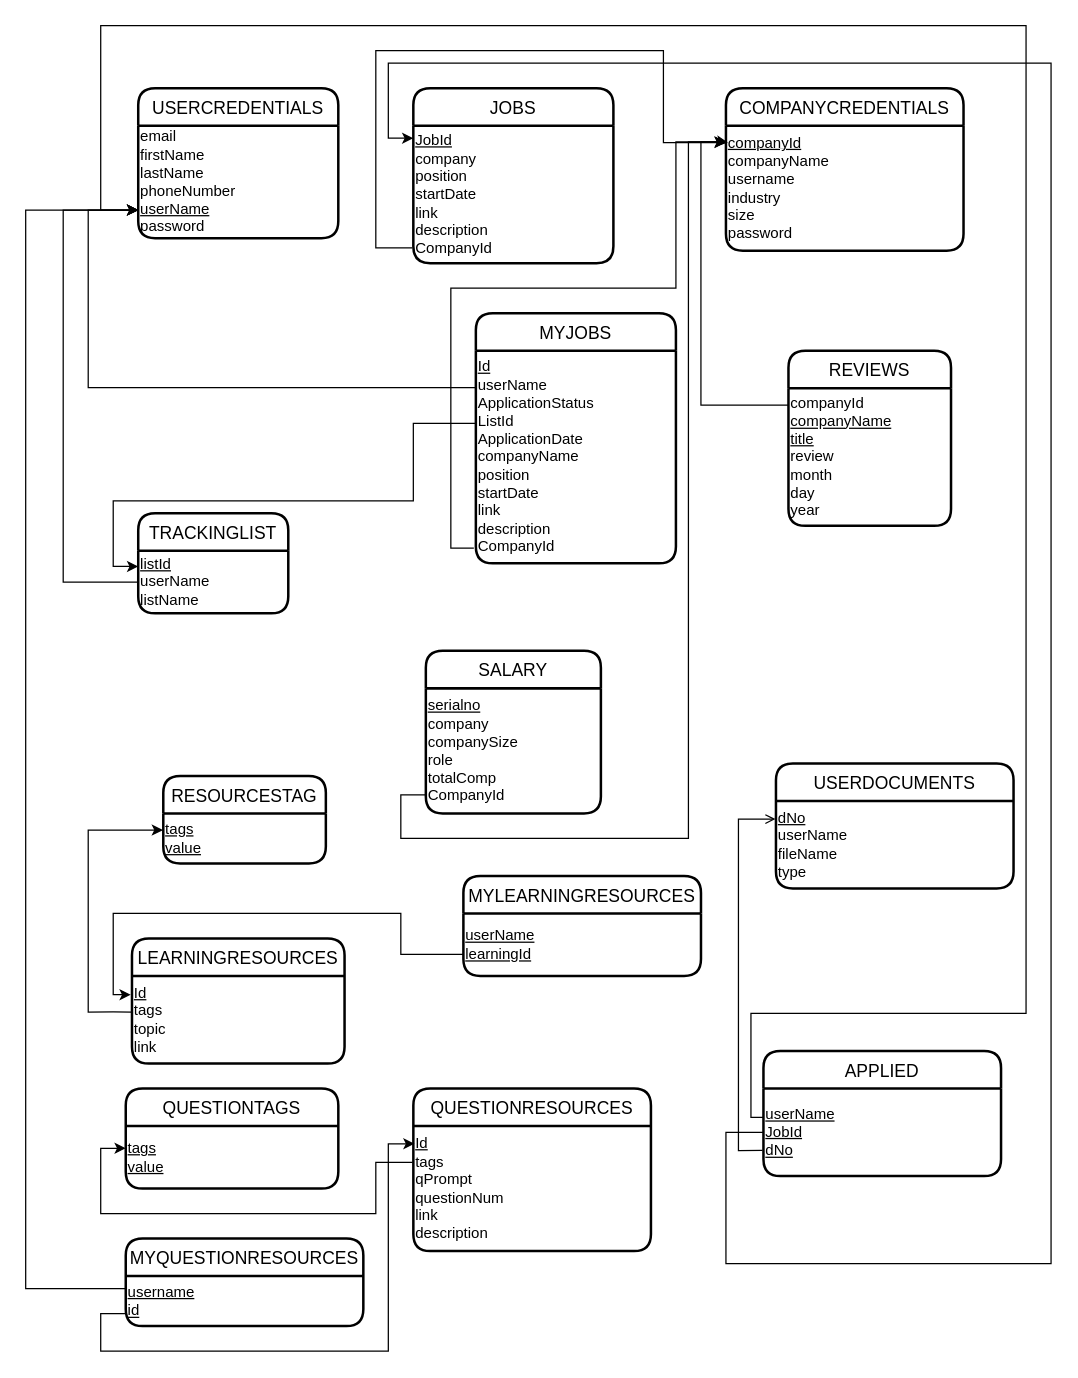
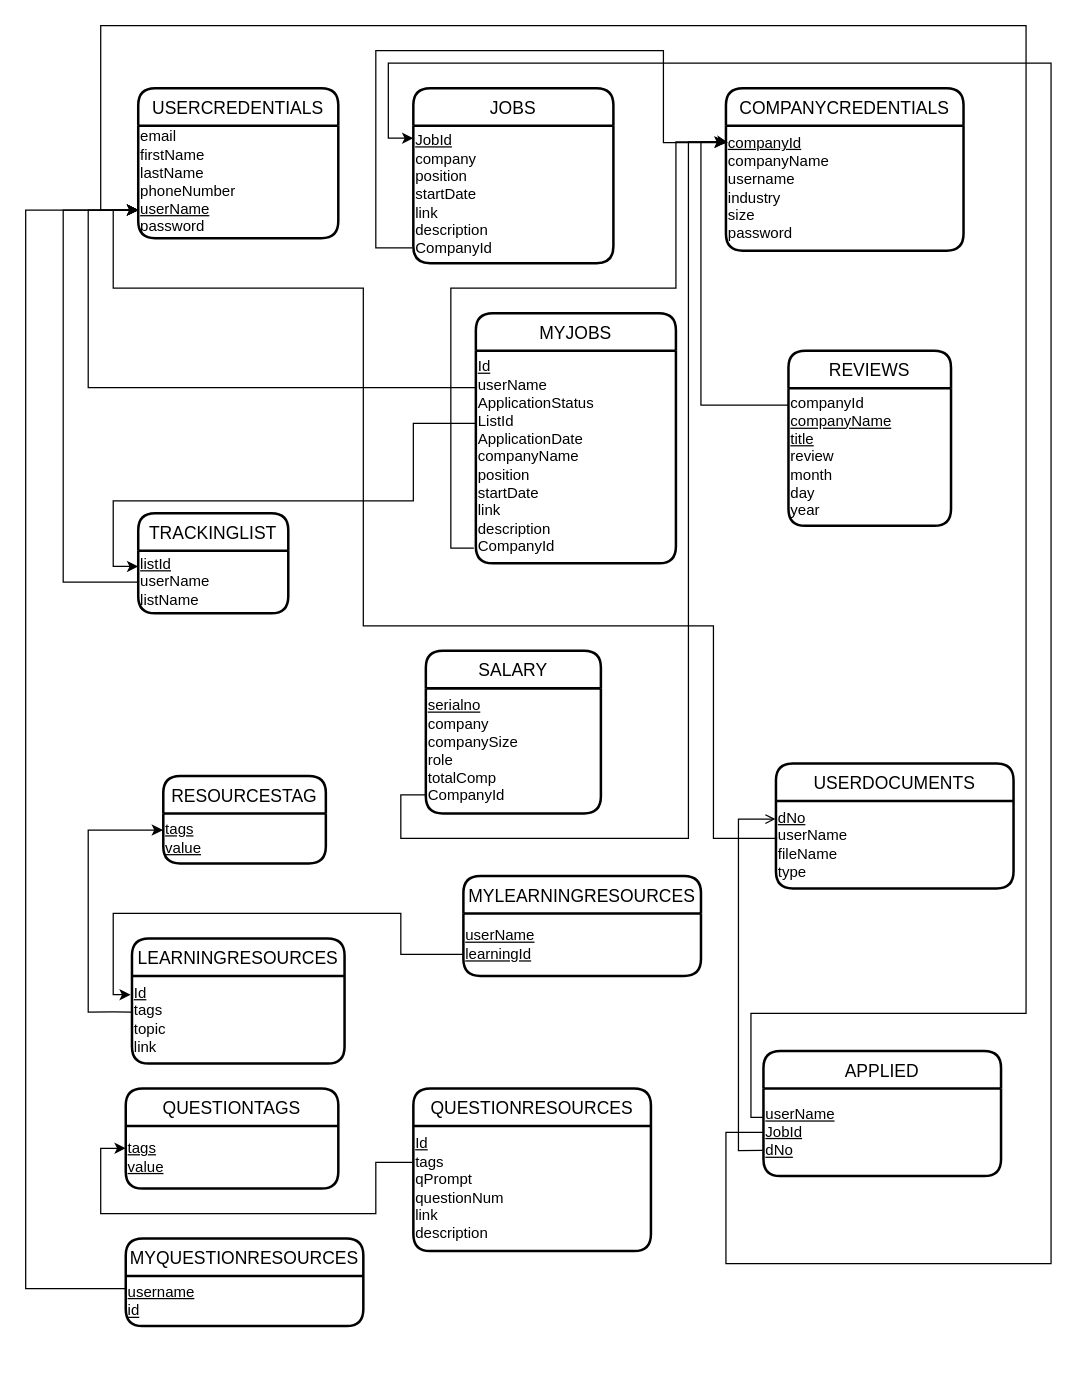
edge "dNo userName fileName type" -> "emailfirstNamelastNamephoneNumberuserNamepassword": added
edge "username id" -> "Id tags qPrompt questionNum link description": removed
